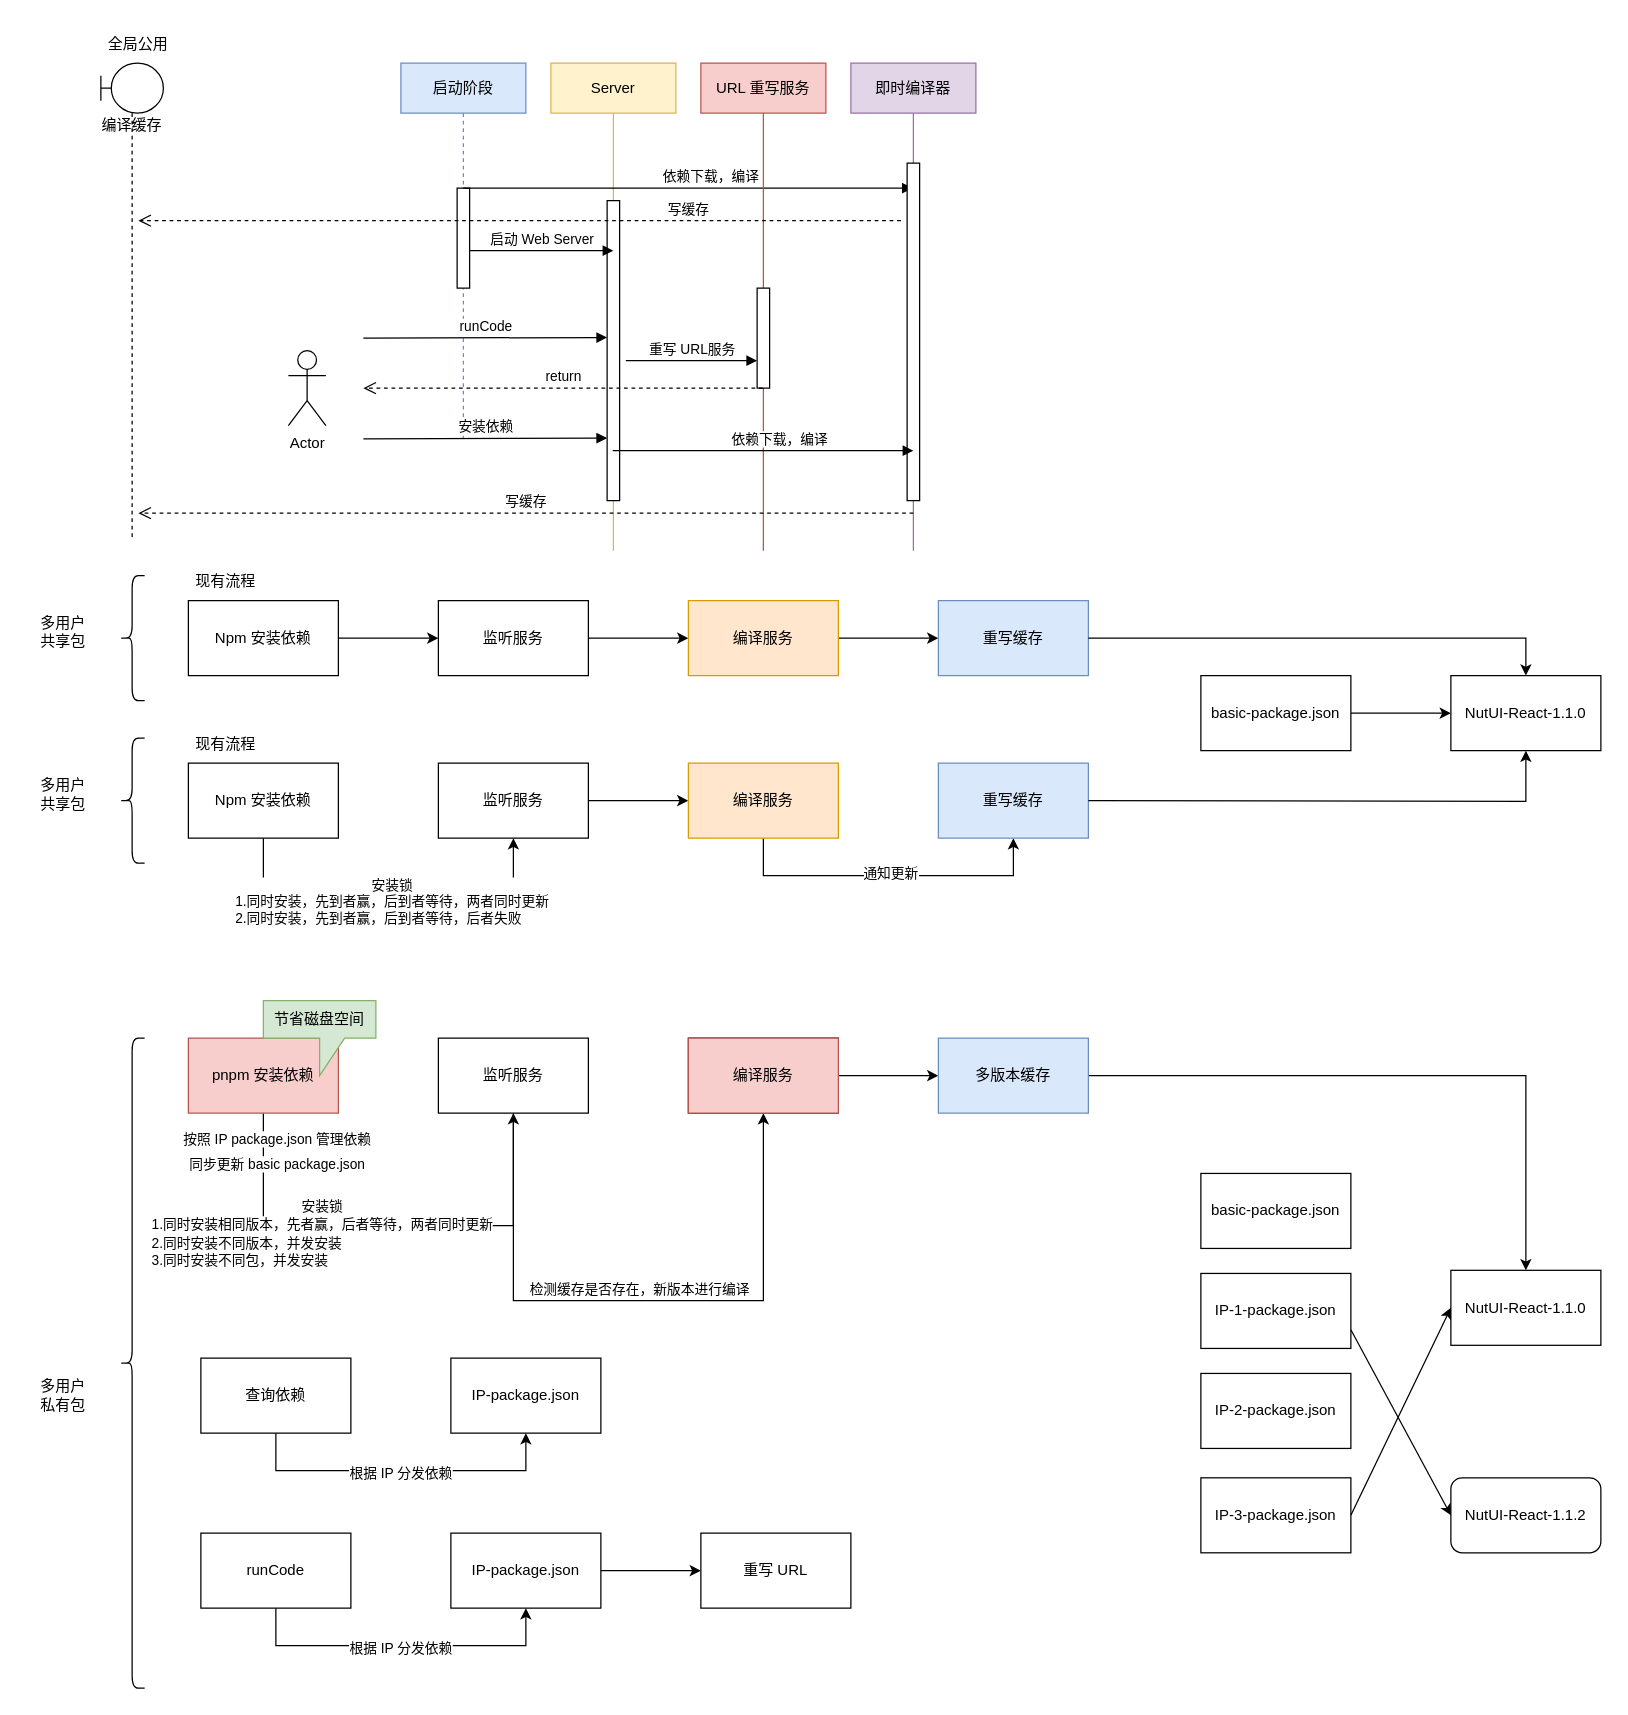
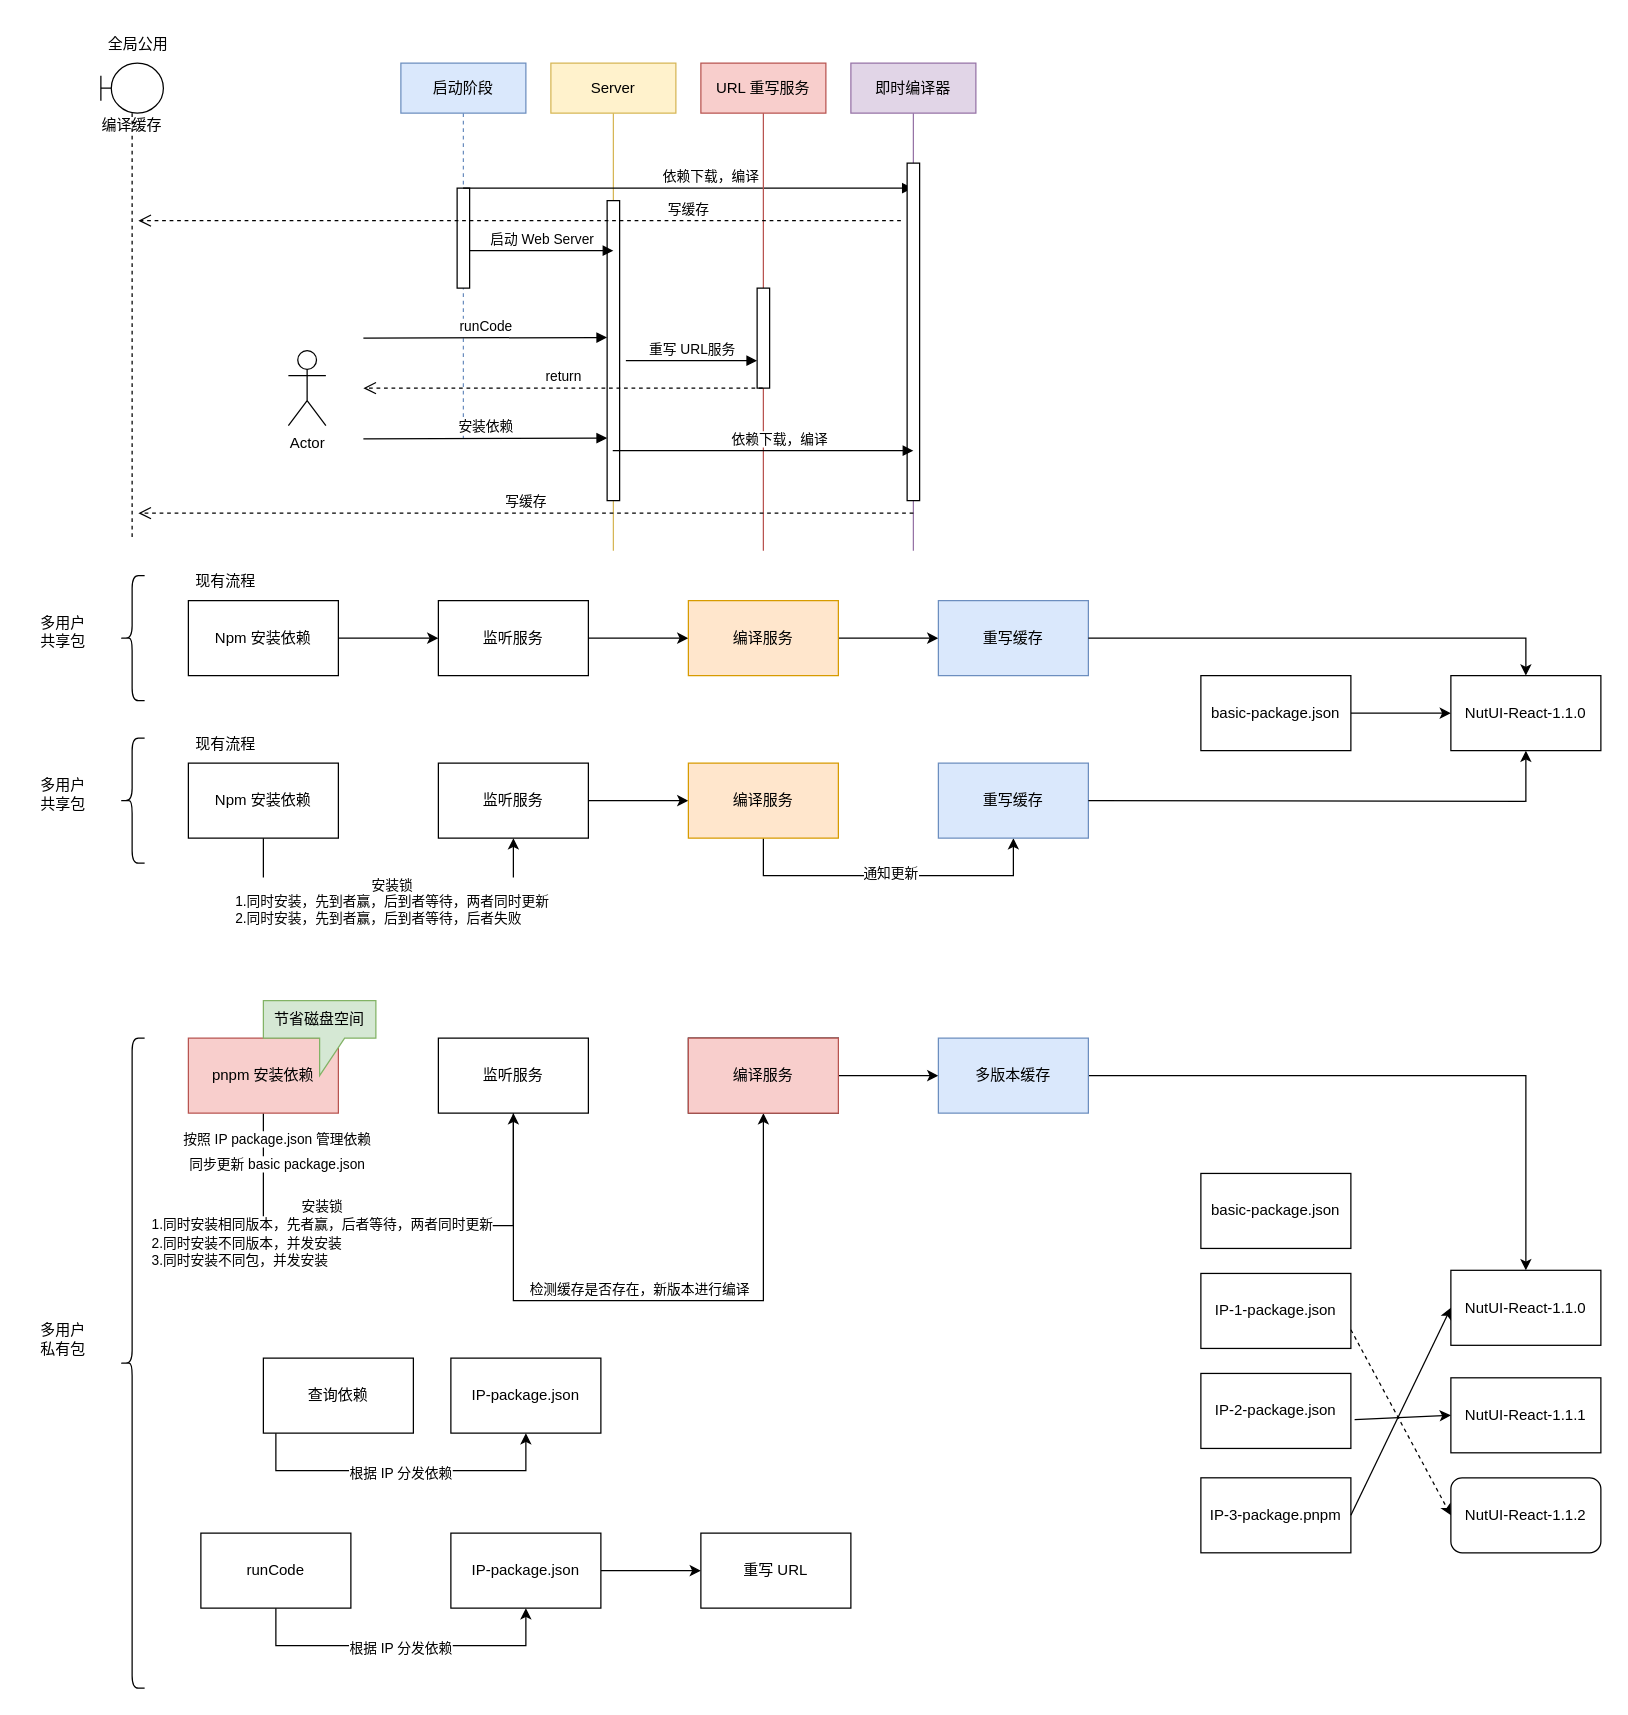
node "多用户 私有包": moved (63, 1396) -> (63, 1339)
node "查询依赖": moved (276, 1396) -> (338, 1396)
node "NutUI-React-1.1.1": added
edge "IP-2-package.json" -> "NutUI-React-1.1.1": added
edge "IP-1-package.json" -> "NutUI-React-1.1.2": style solid -> dashed
node "IP-3-package.json": label "IP-3-package.json" -> "IP-3-package.pnpm"
